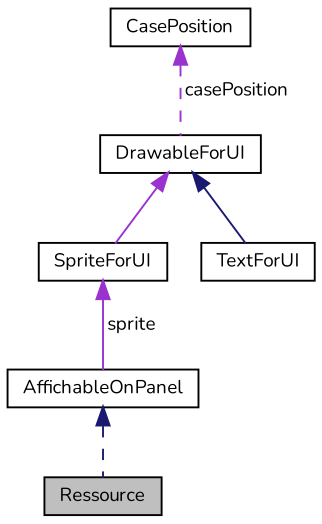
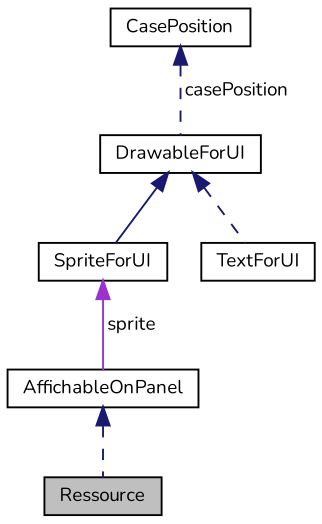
edge "DrawableForUI" -> "CasePosition": color darkorchid3 -> midnightblue
edge "SpriteForUI" -> "DrawableForUI": color darkorchid3 -> midnightblue
edge "TextForUI" -> "DrawableForUI": style solid -> dashed
